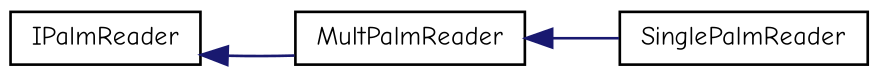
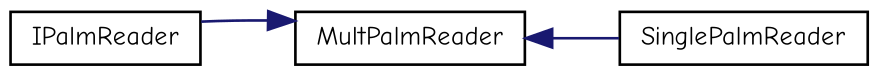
edge "MultPalmReader" -> "IPalmReader": reversed
